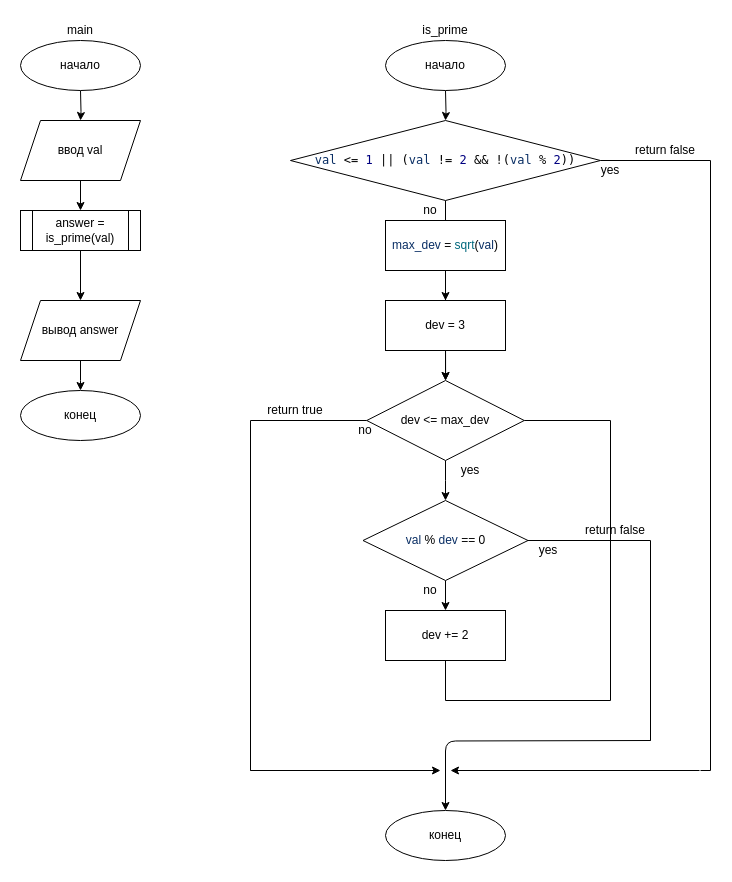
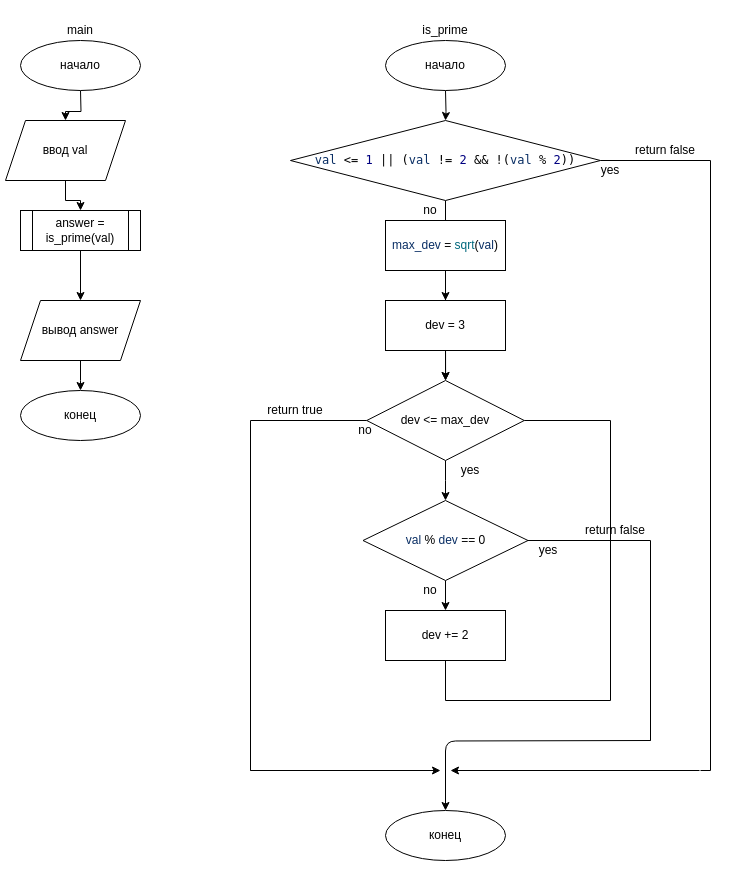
node "ввод val": moved (81, 151) -> (66, 151)
